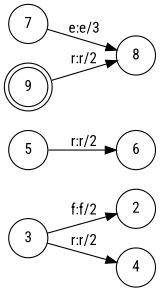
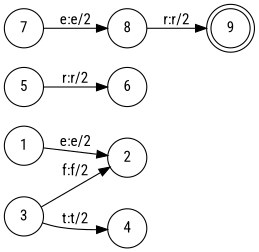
edge "7" -> "8": label "e:e/3" -> "e:e/2"
edge "9" -> "8": reversed
node "1": added
edge "3" -> "4": label "r:r/2" -> "t:t/2"
